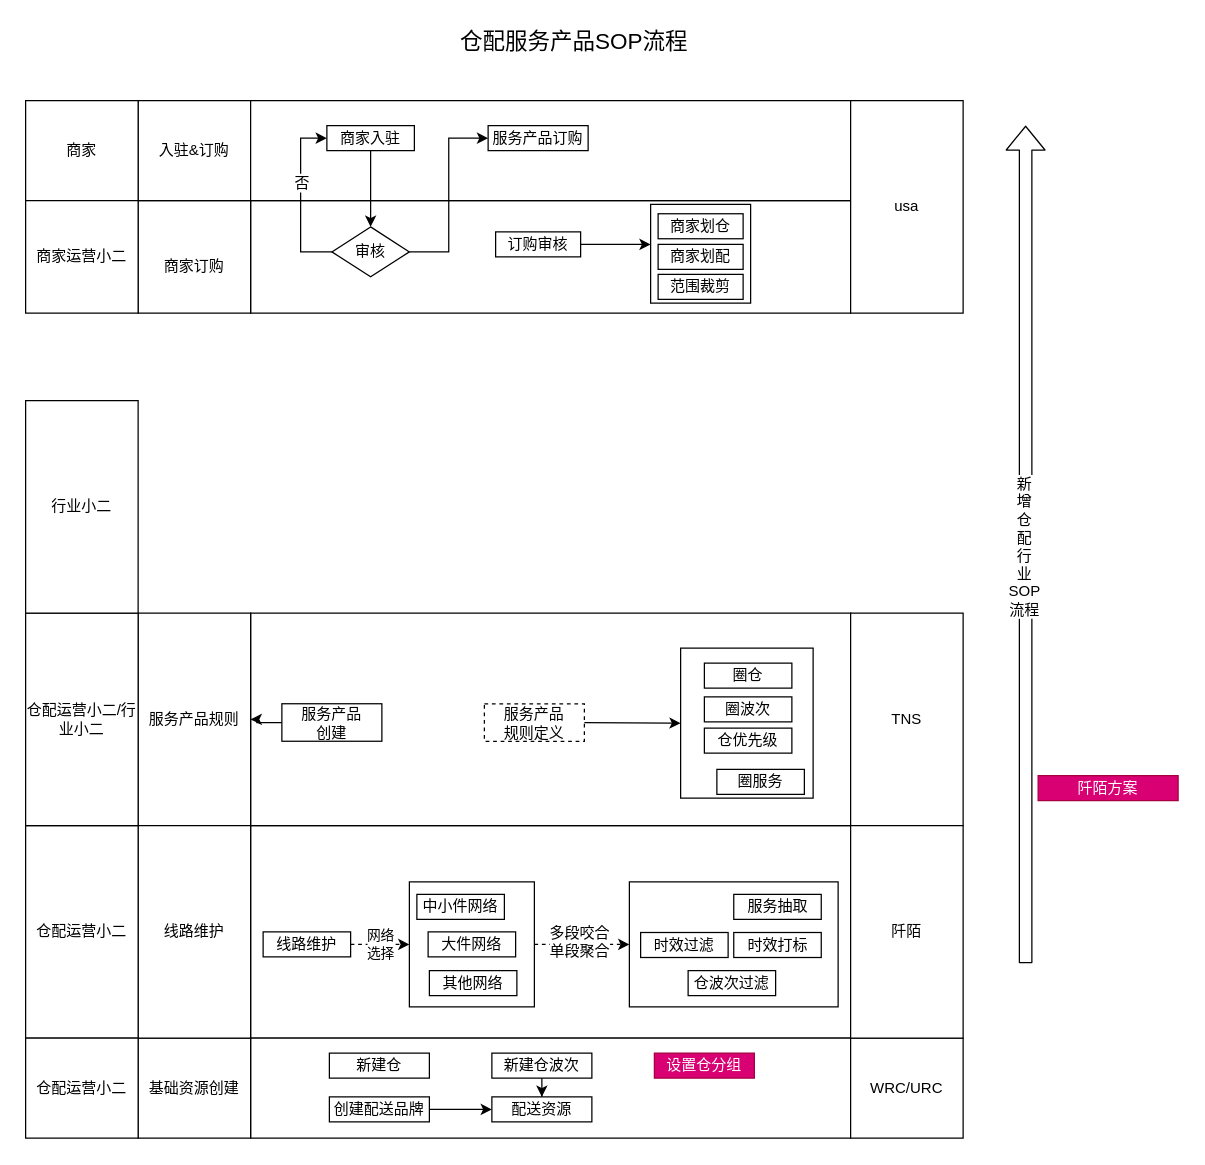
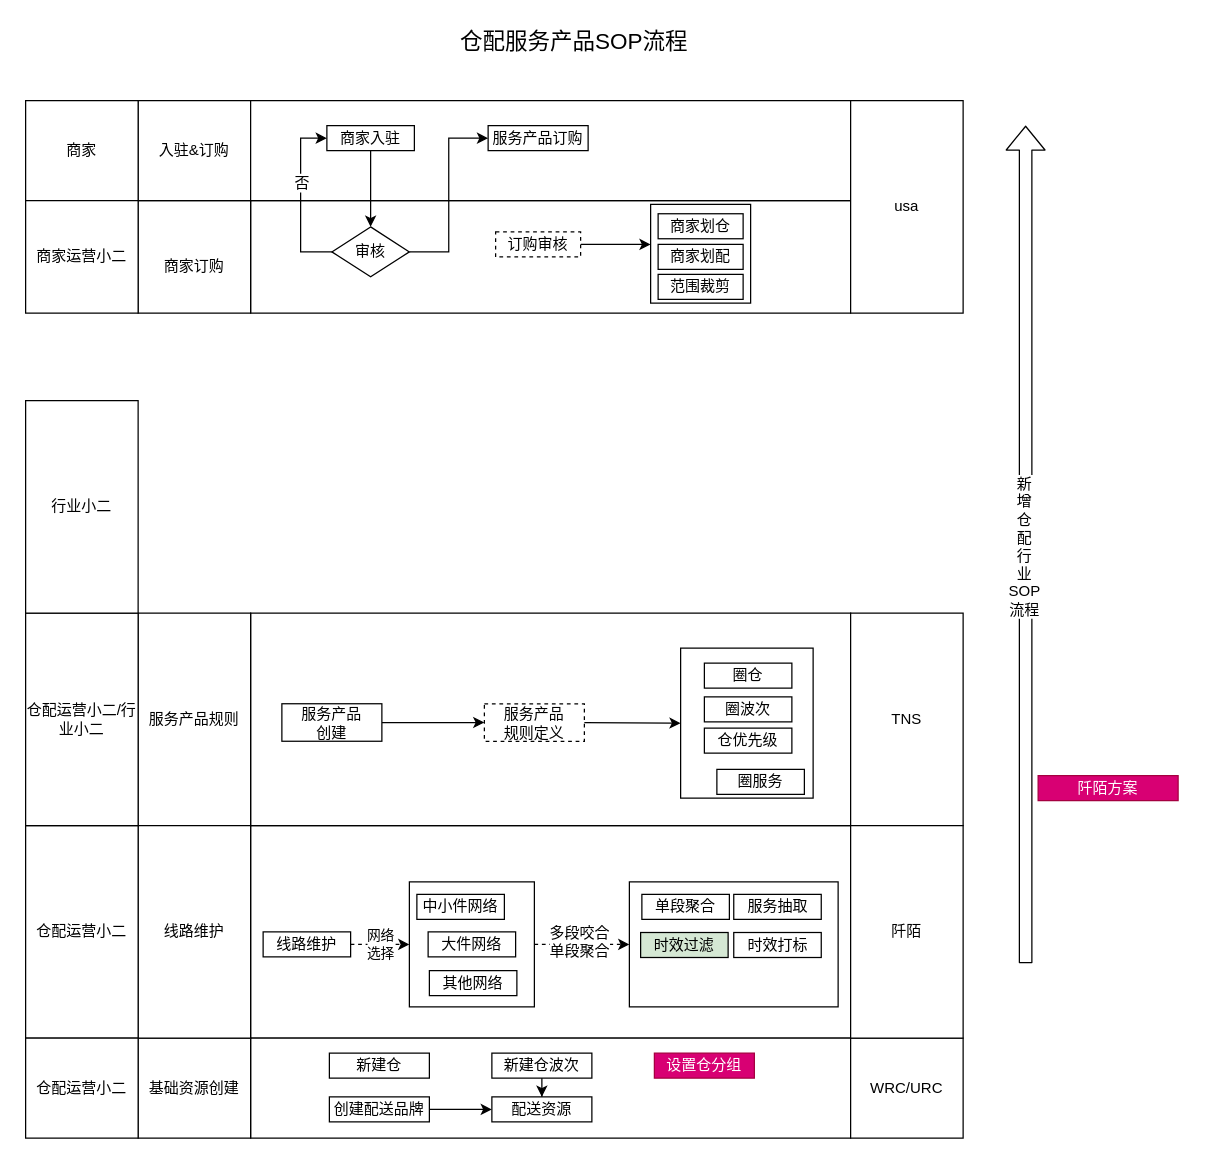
node "订购审核": style solid -> dashed
edge "服务产品 创建" -> "服务产品规则": now "服务产品 创建" -> "服务产品 规则定义"
node "单段聚合": added
node "时效过滤": fillcolor #ffffff -> #d5e8d4
node "仓波次过滤": removed
